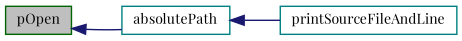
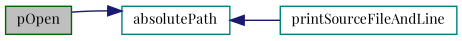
edge "absolutePath" -> "pOpen": reversed
